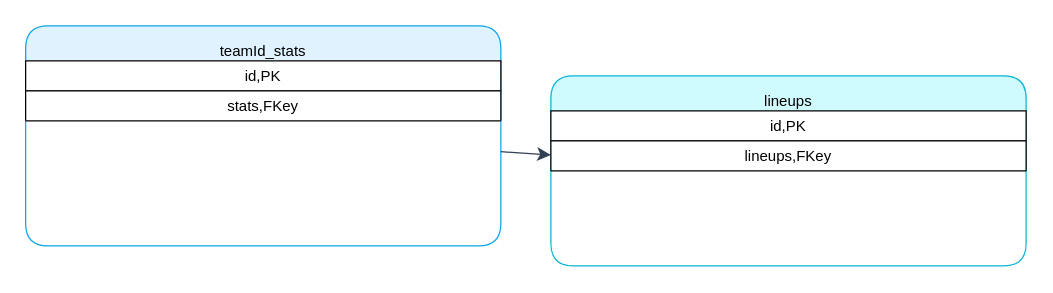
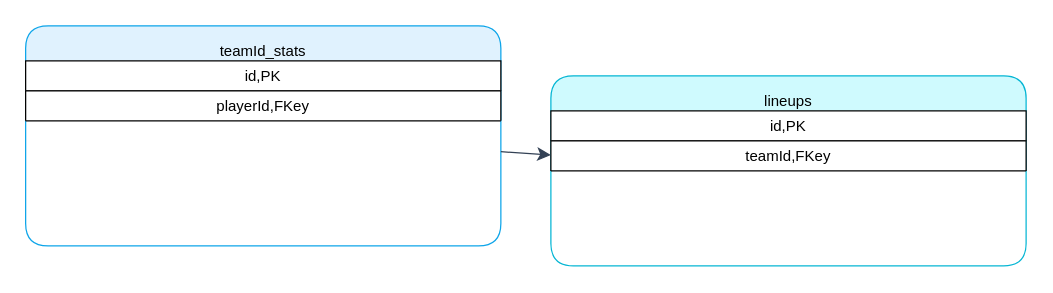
node "stats,FKey": label "stats,FKey" -> "playerId,FKey"
node "lineups,FKey": label "lineups,FKey" -> "teamId,FKey"
